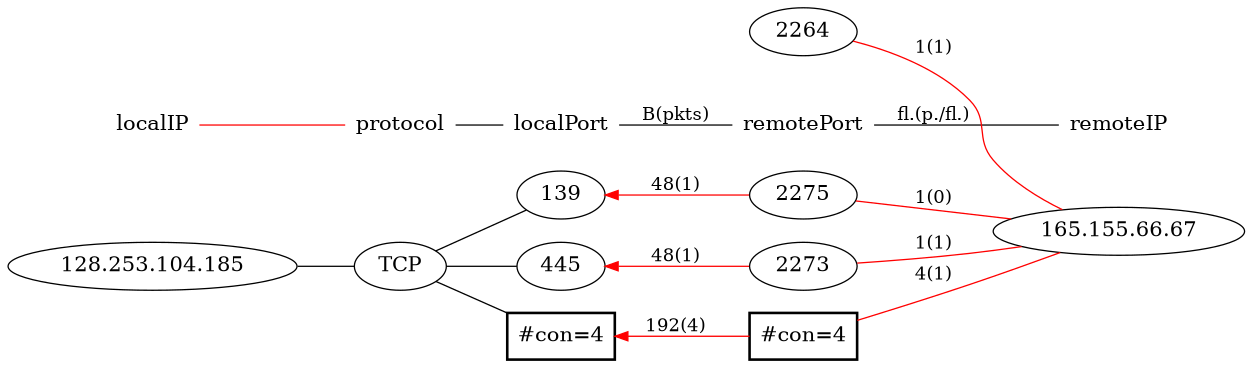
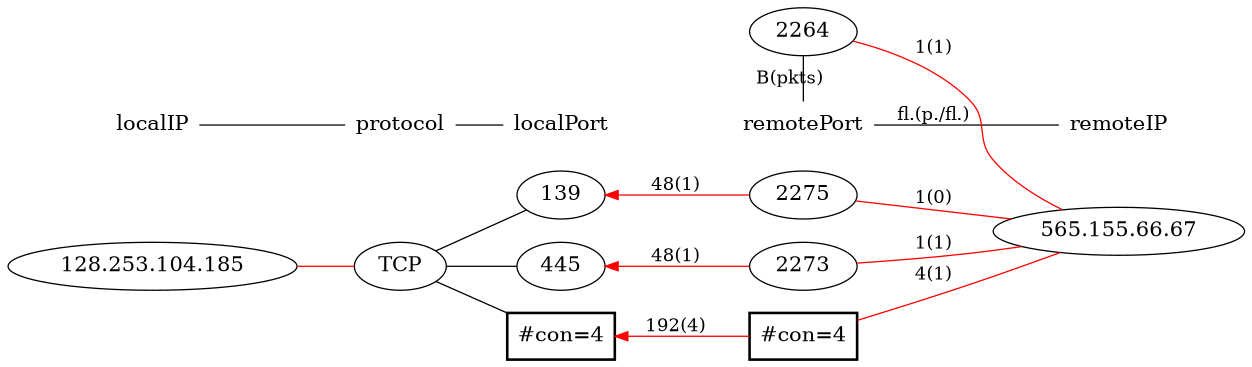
edge "localIP" -- "protocol": color red -> black
edge "localPort" -- "remotePort": now "2264" -- "remotePort"
node "165.155.66.67": label "165.155.66.67" -> "565.155.66.67"
edge "128.253.104.185" -- "TCP": color black -> red
